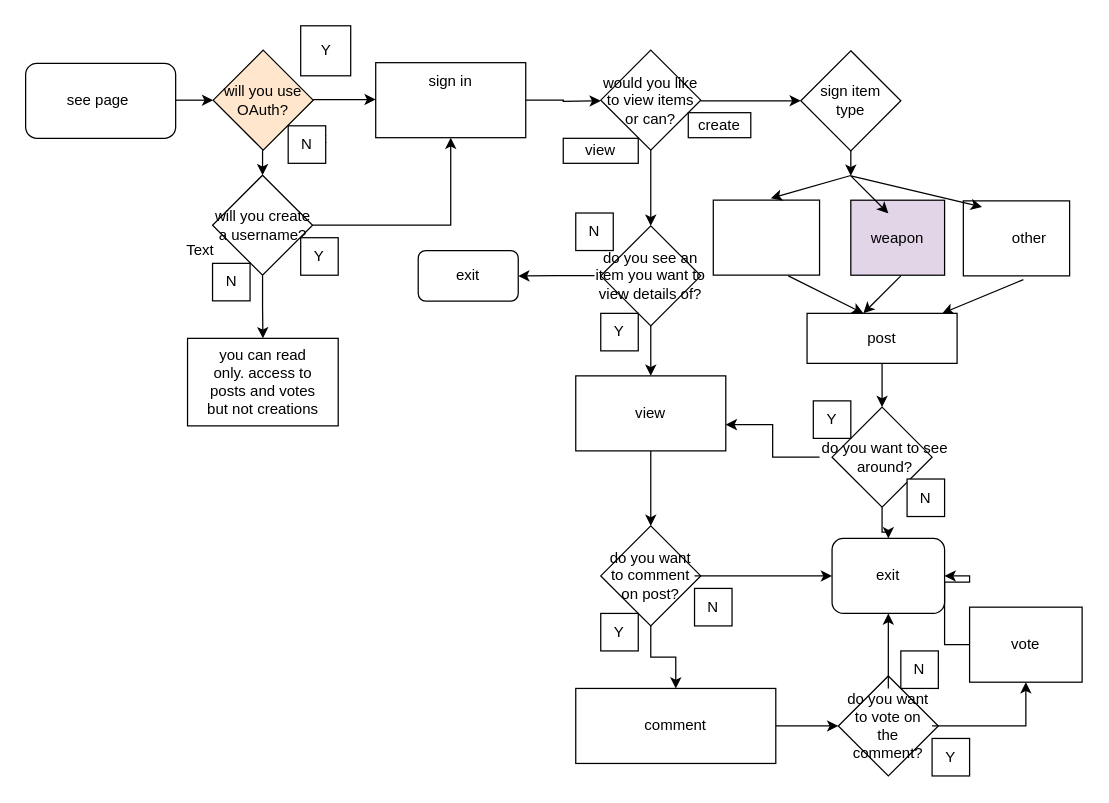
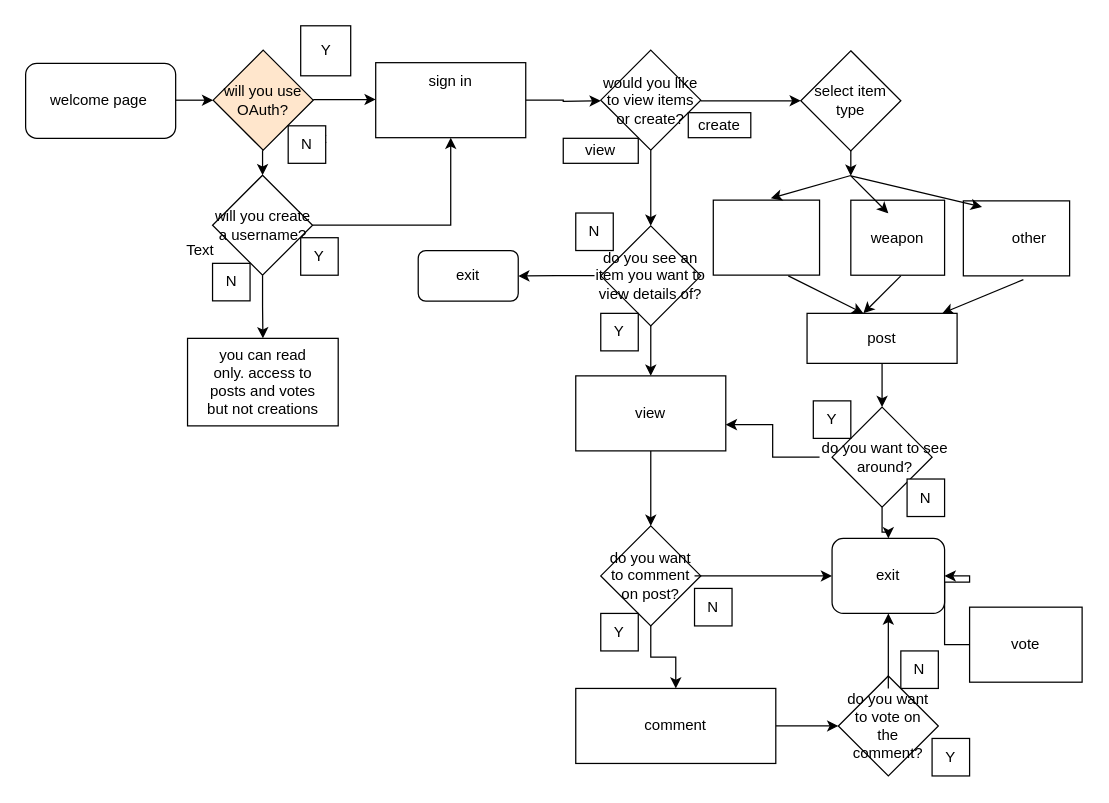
node "see page": label "see page" -> "welcome page"
node "would you like to view items or can?": label "would you like to view items or can?" -> "would you like to view items or create?"
node "sign item type": label "sign item type" -> "select item type"
node "weapon": fillcolor #e1d5e7 -> #ffffff
edge "do you want to vote on the comment?" -> "vote": removed
